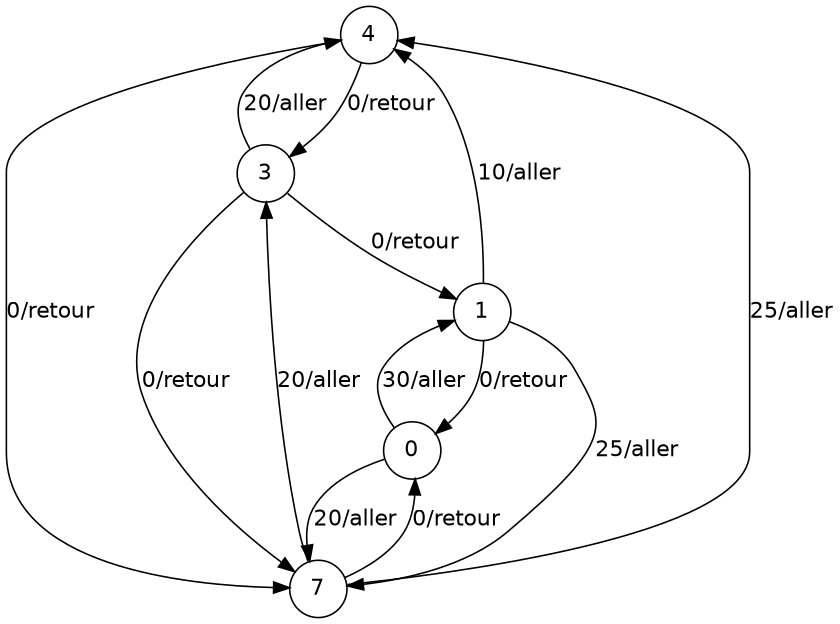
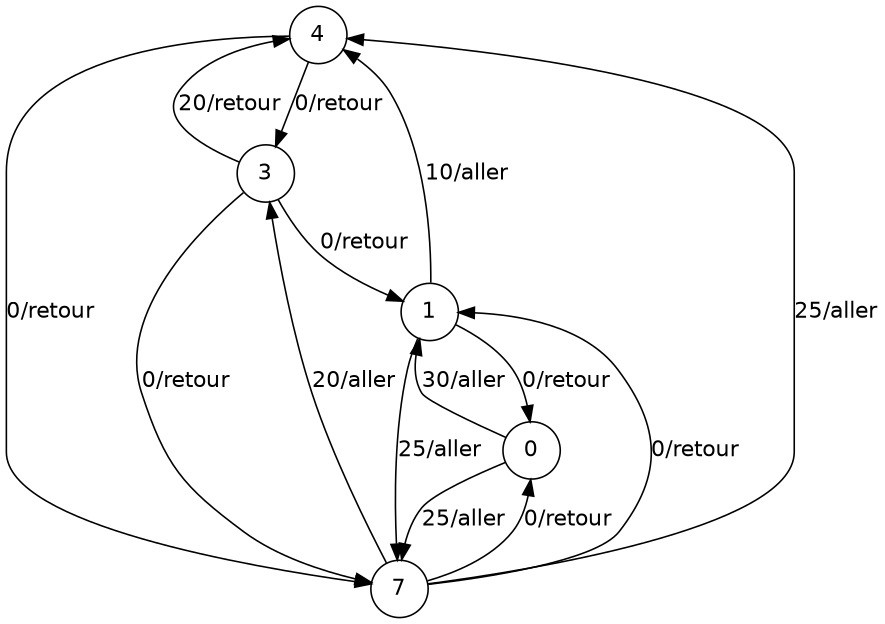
edge "3" -> "4": label "20/aller" -> "20/retour"
edge "7" -> "1": added, label "0/retour"
edge "0" -> "7": label "20/aller" -> "25/aller"
